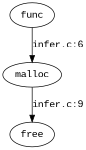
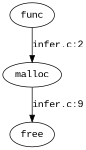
edge "func" -> "malloc": label "infer.c:6" -> "infer.c:2"
